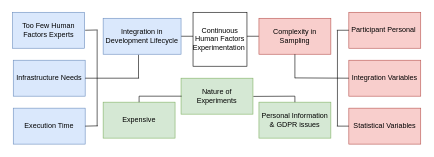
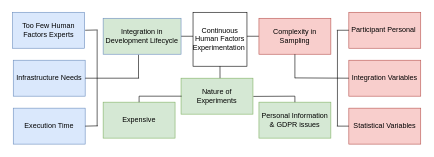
node "Integration in Development Lifecycle": fillcolor #dae8fc -> #d5e8d4
edge "Continuous Human Factors Experimentation" -- "Nature of Experiments": added
